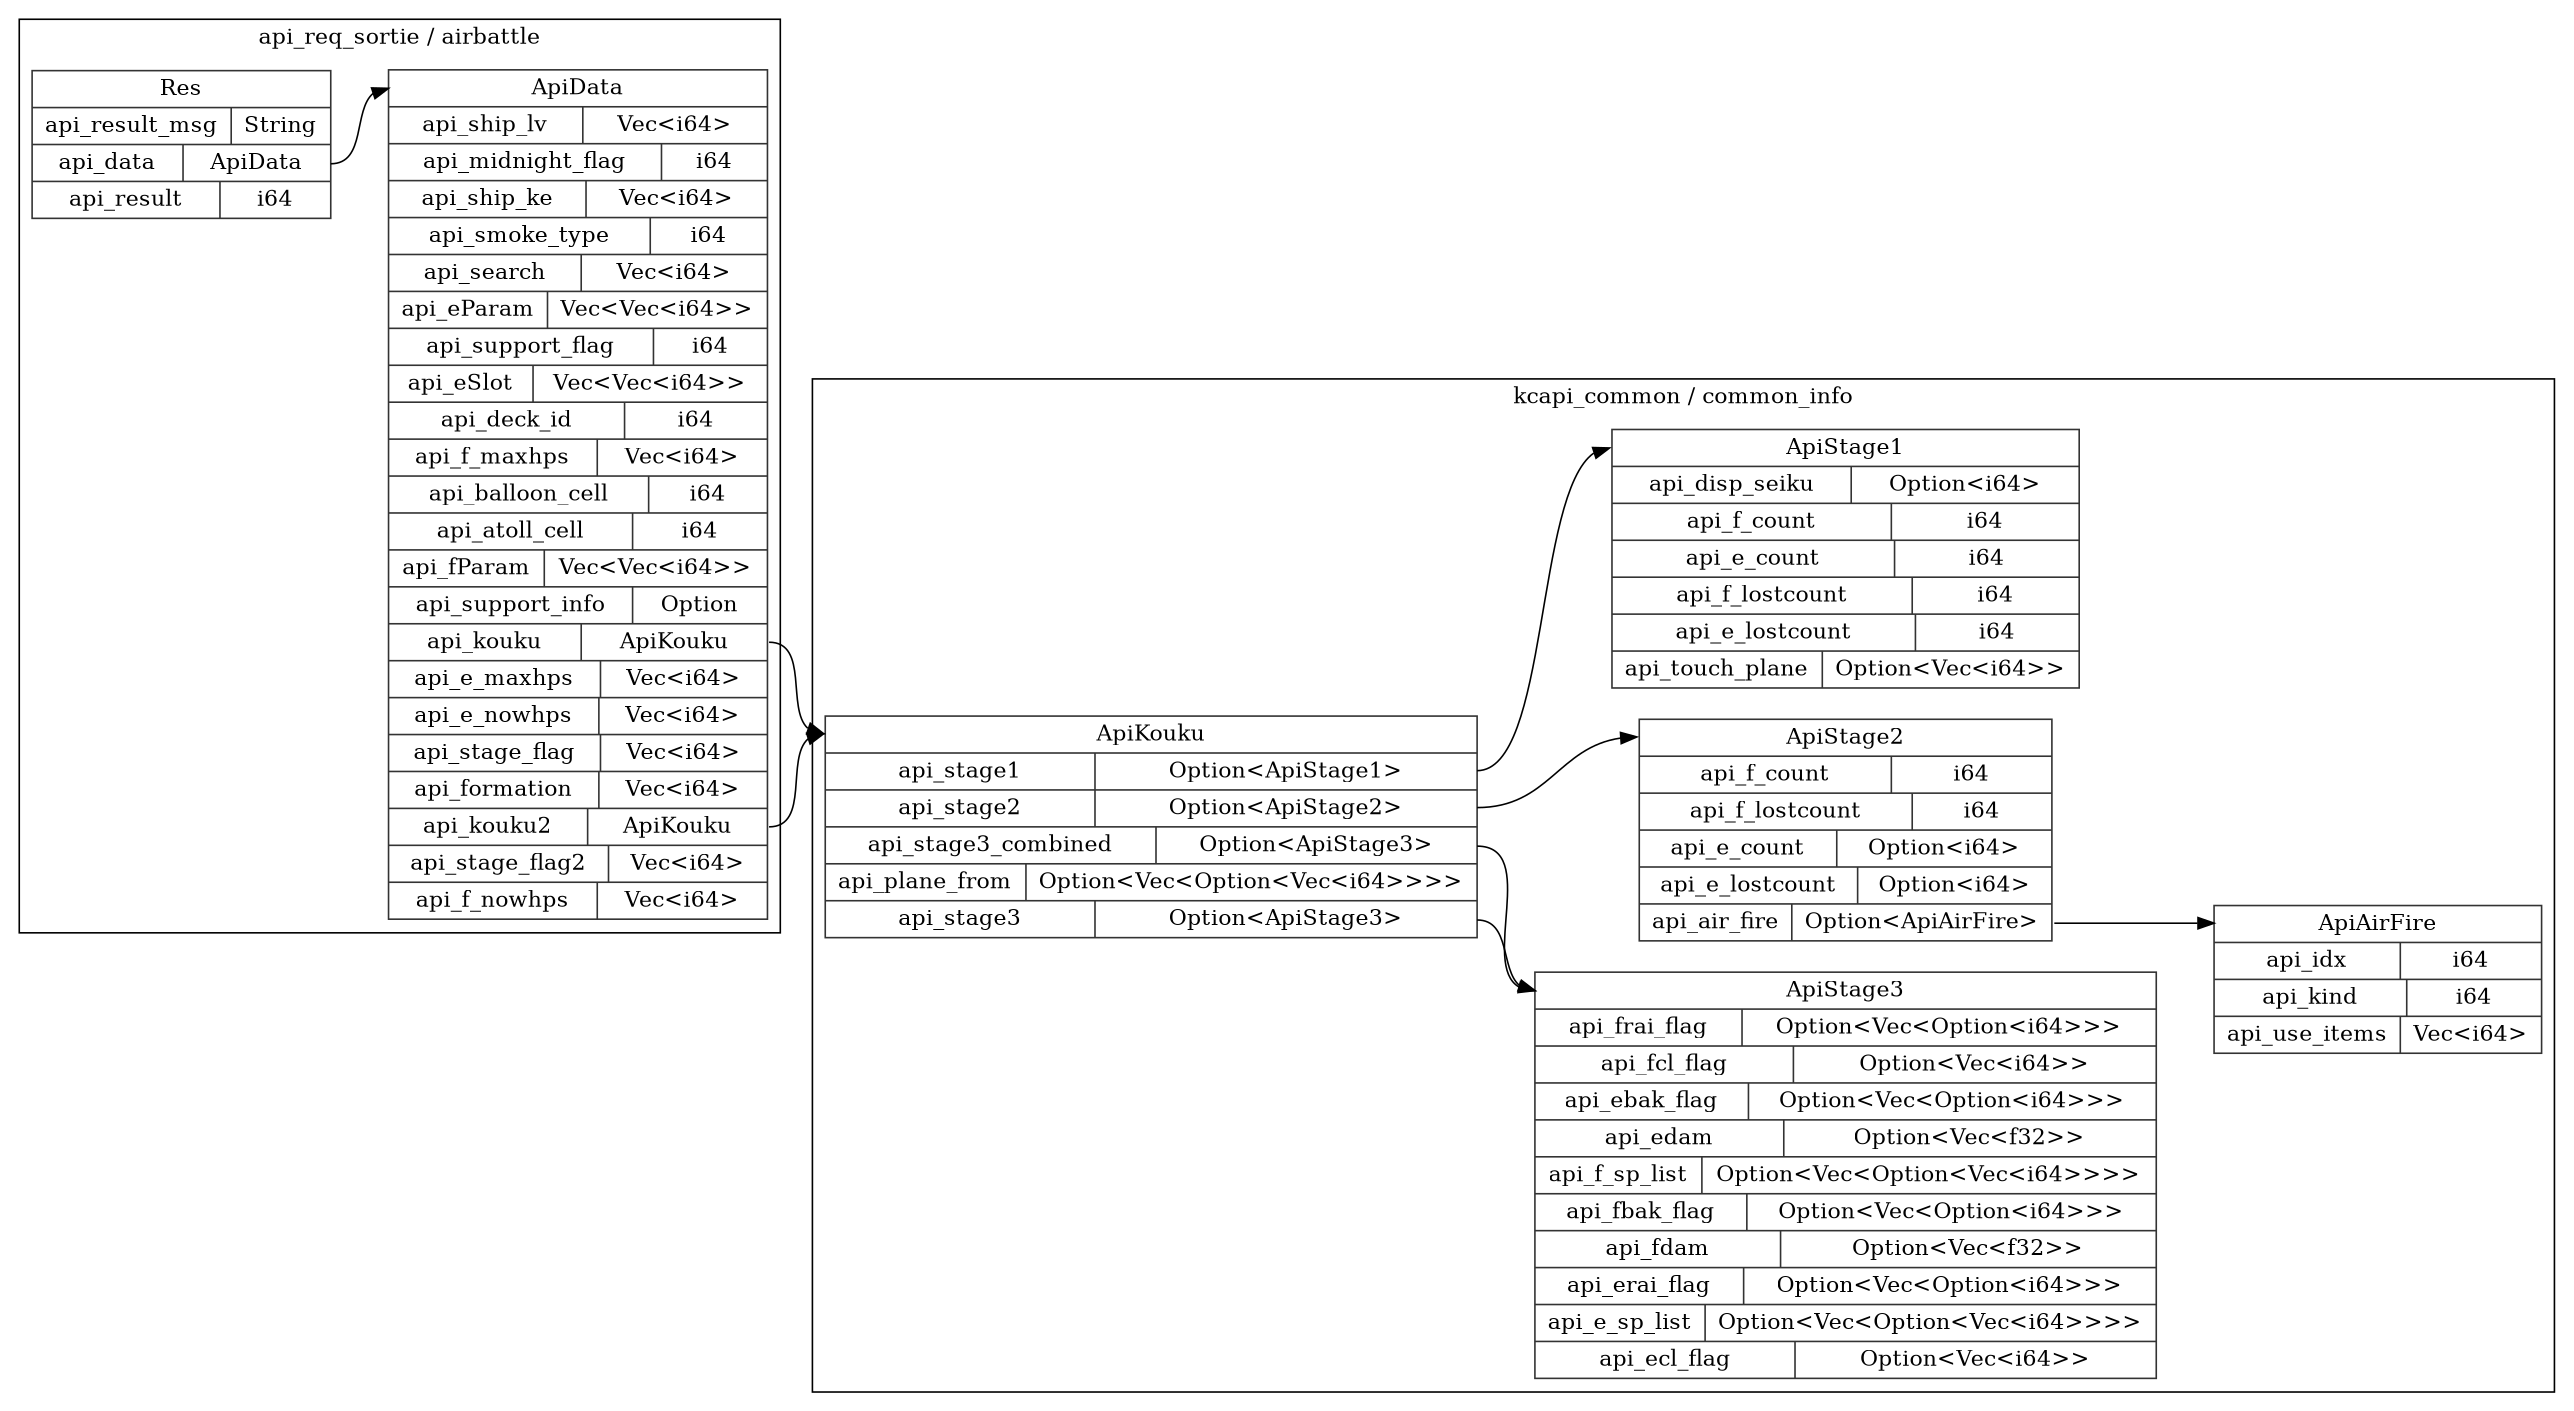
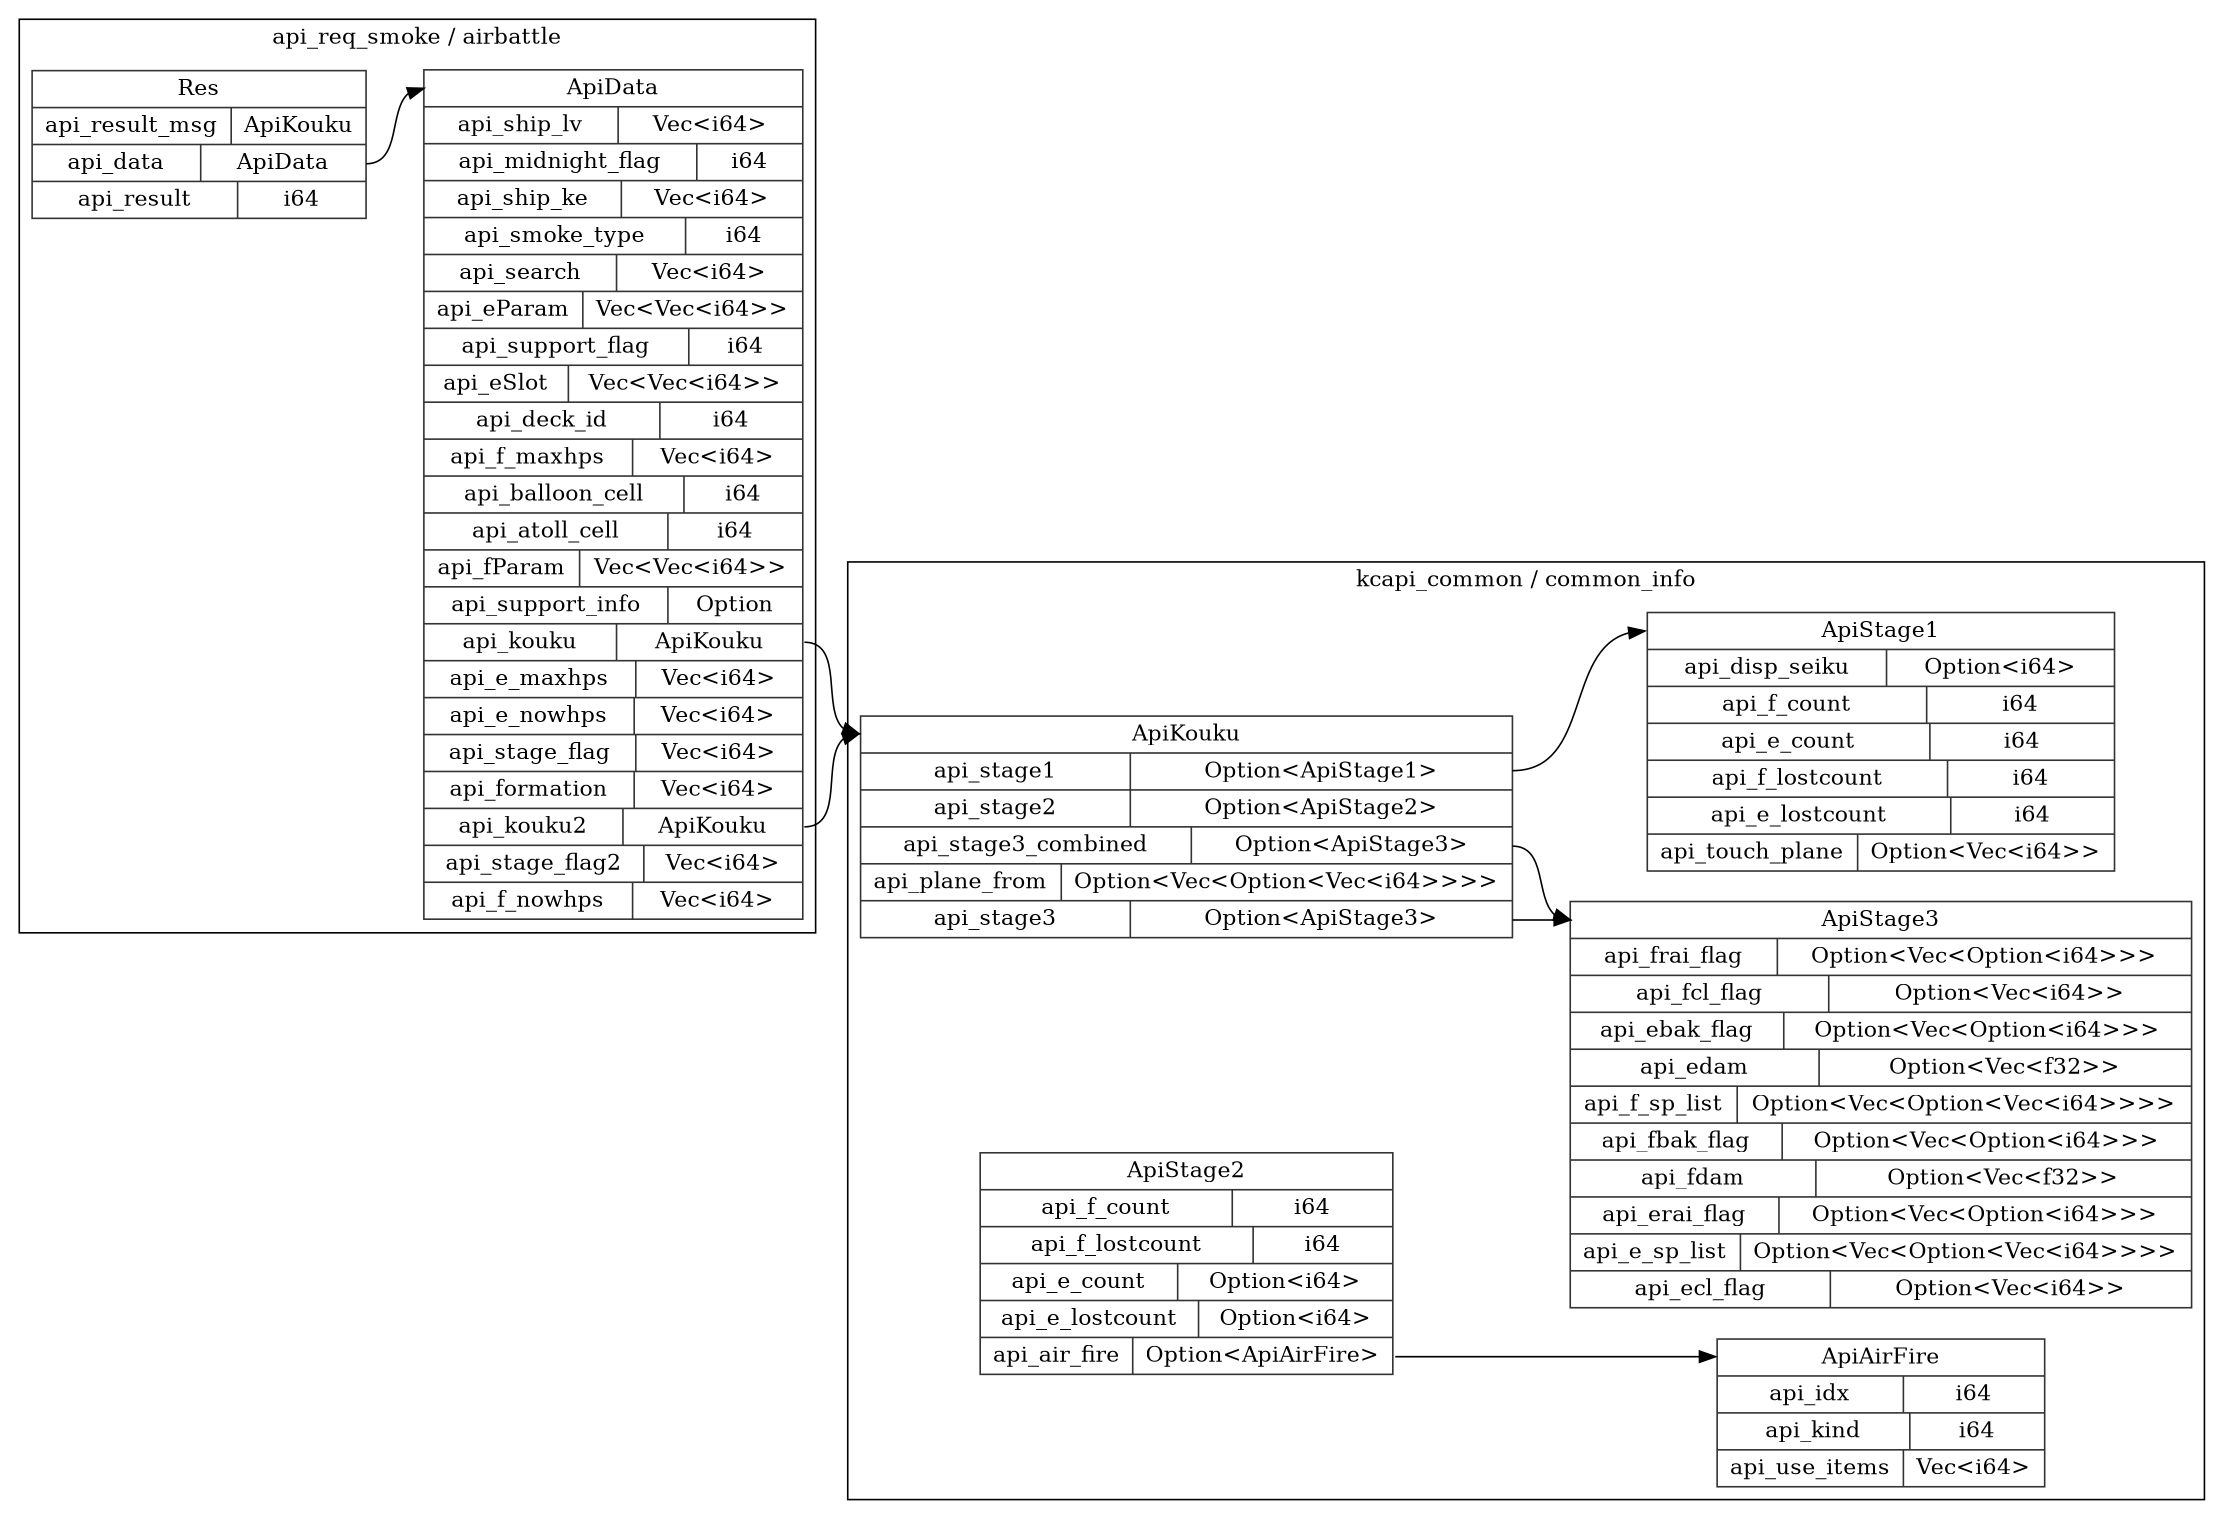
cluster "api_req_sortie / airbattle": label "api_req_sortie / airbattle" -> "api_req_smoke / airbattle"
node "Res": text "String" -> "ApiKouku"
edge "ApiKouku" -> "ApiStage2": removed
